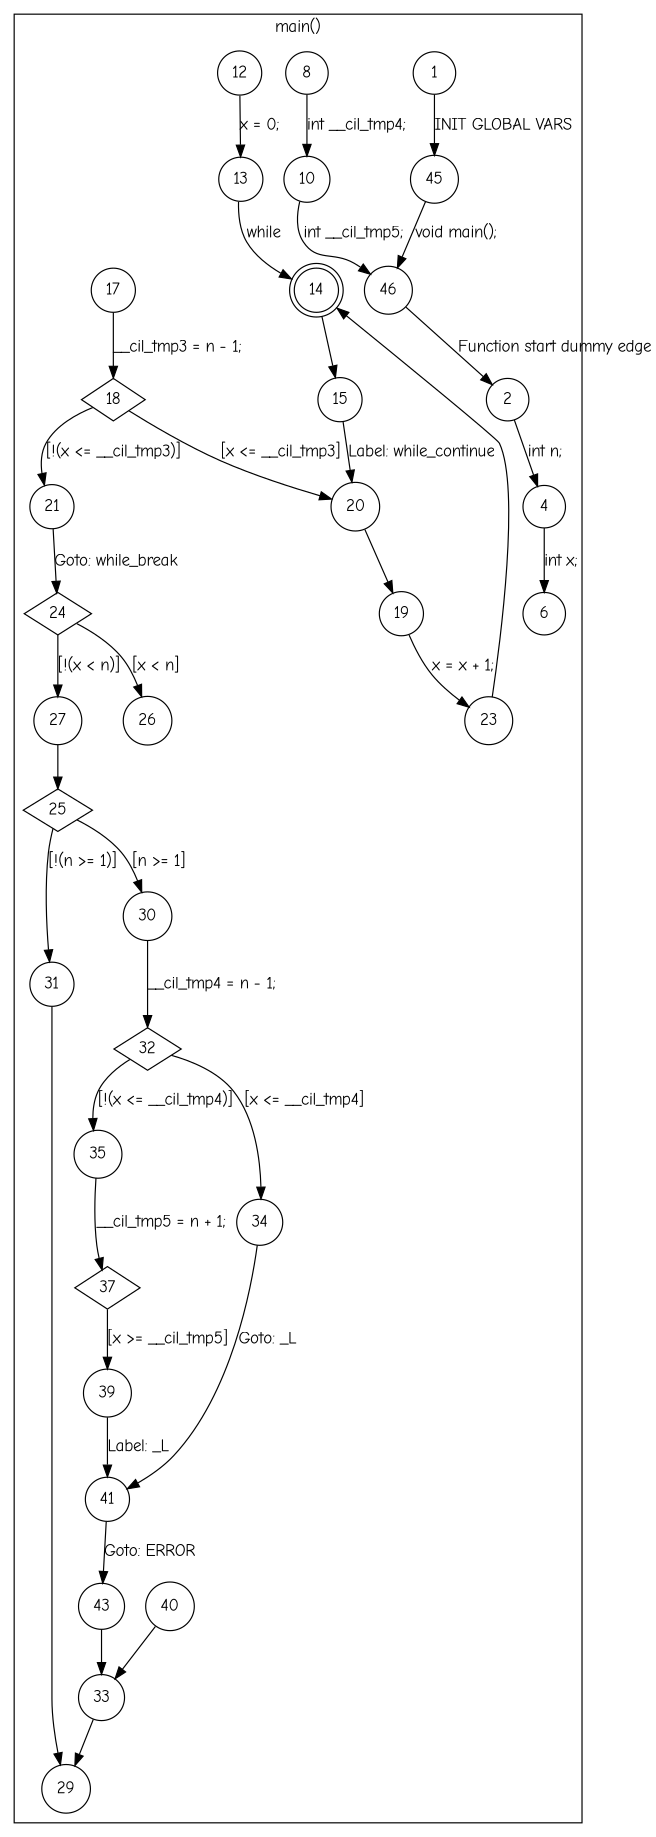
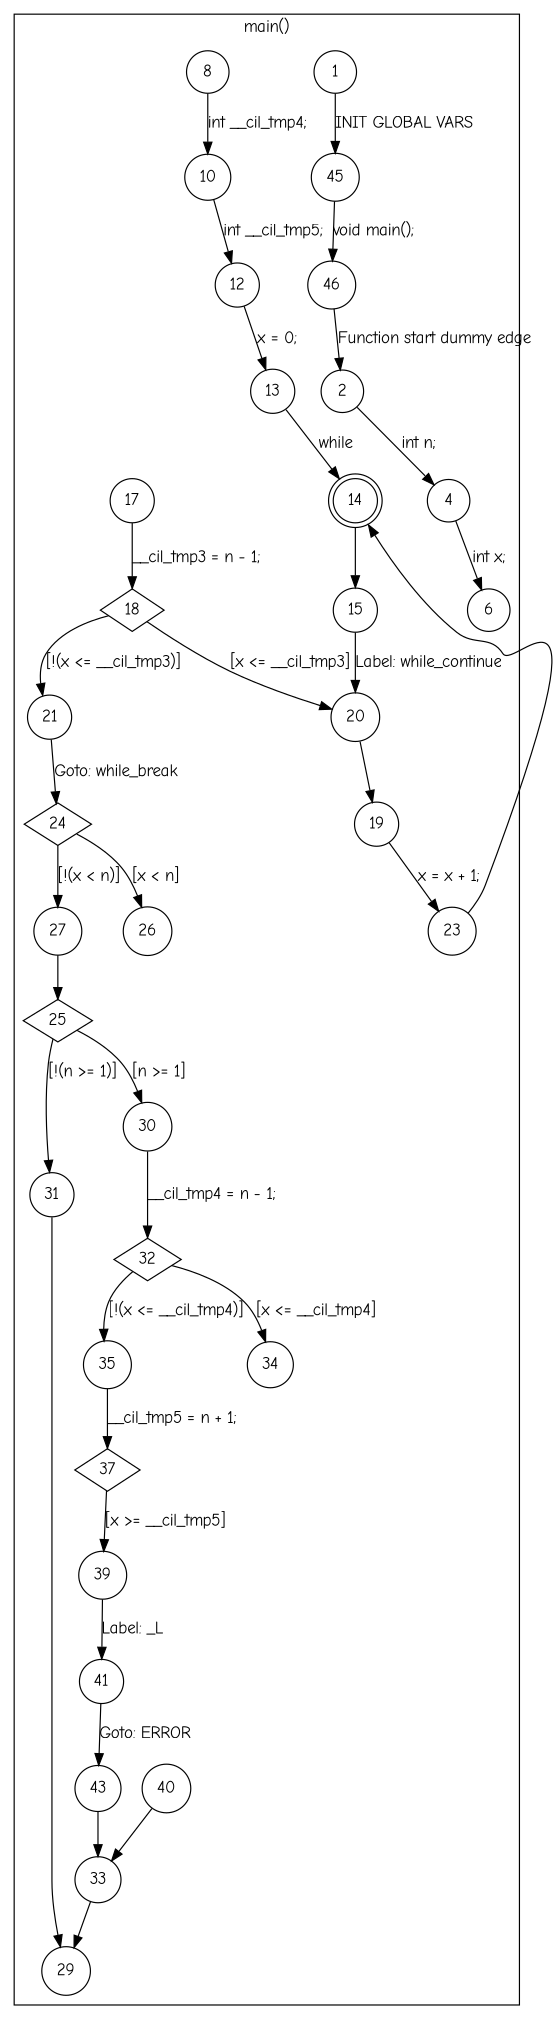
edge "10" -> "46": now "10" -> "12"
edge "34" -> "41": removed, label "Goto: _L"
